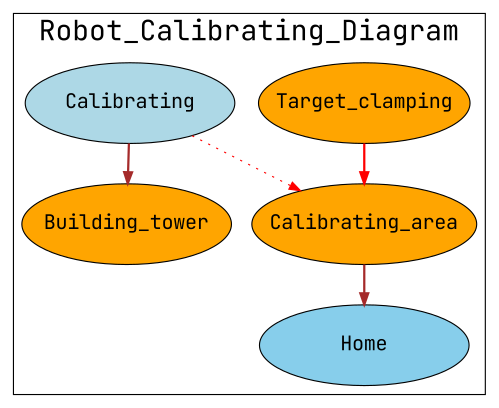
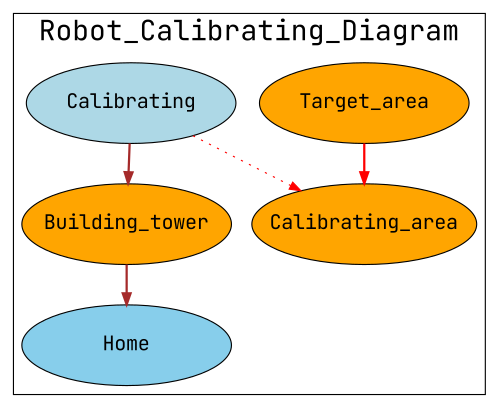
node "Target_clamping": label "Target_clamping" -> "Target_area"
edge "Calibrating_area" -> "Home": now "Building_tower" -> "Home"
